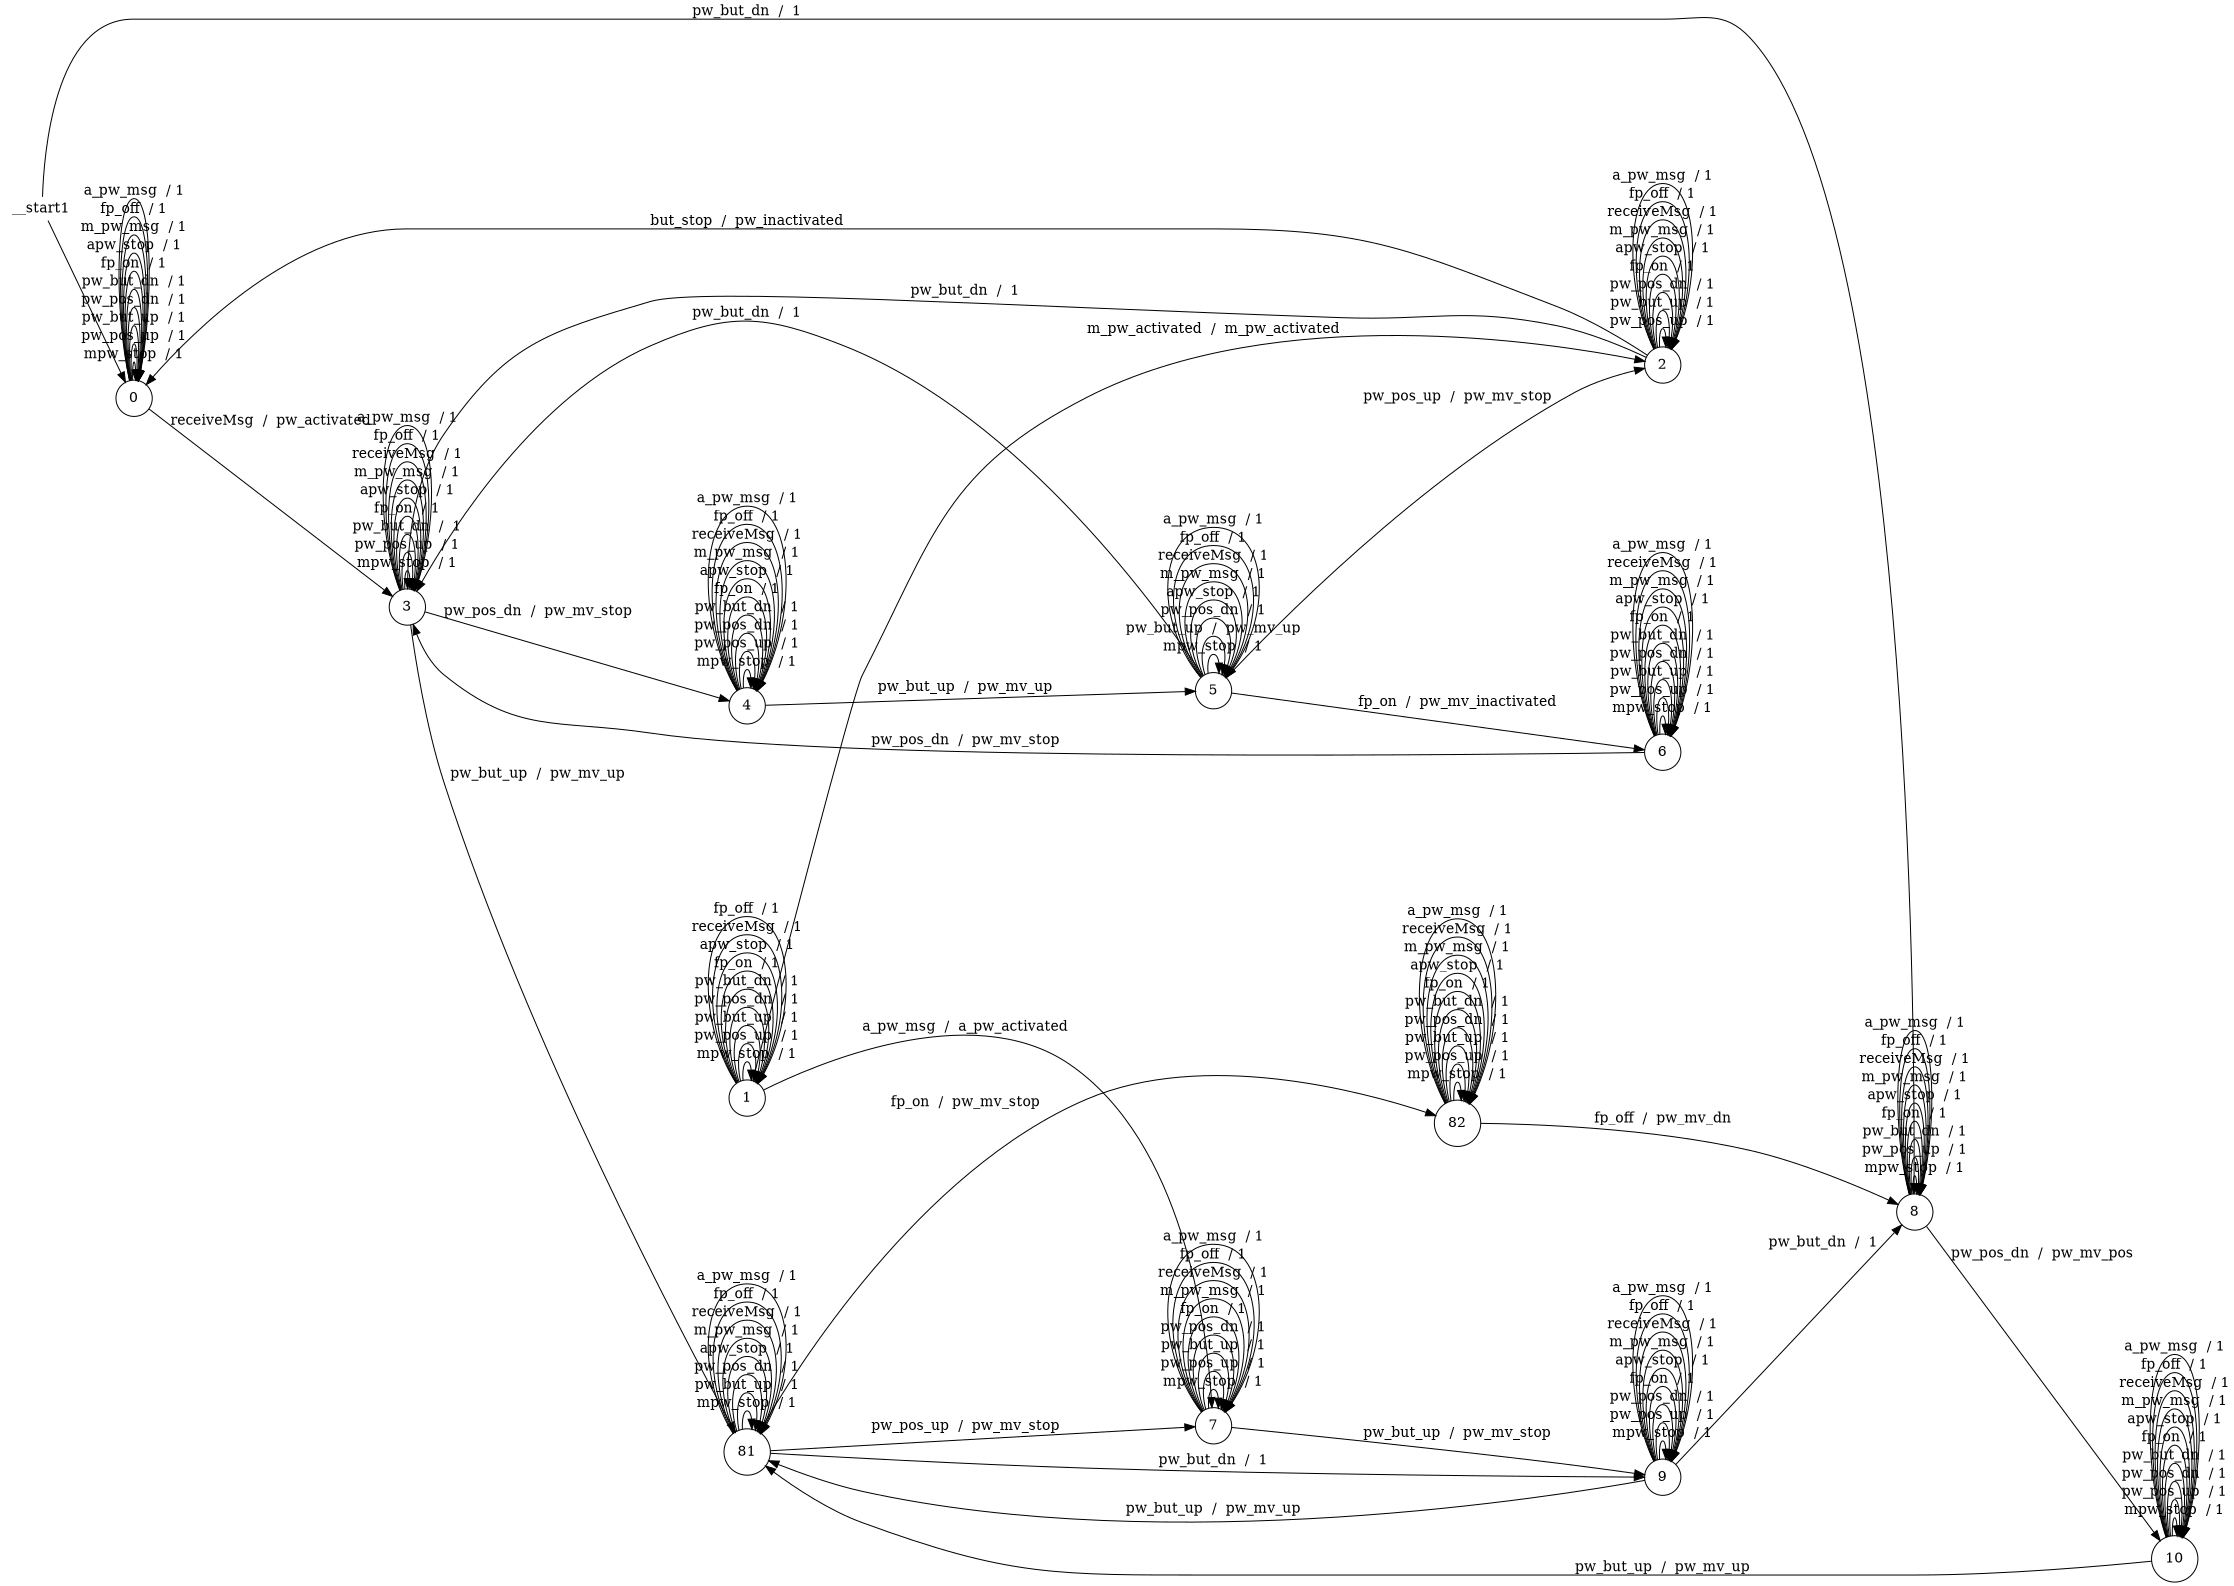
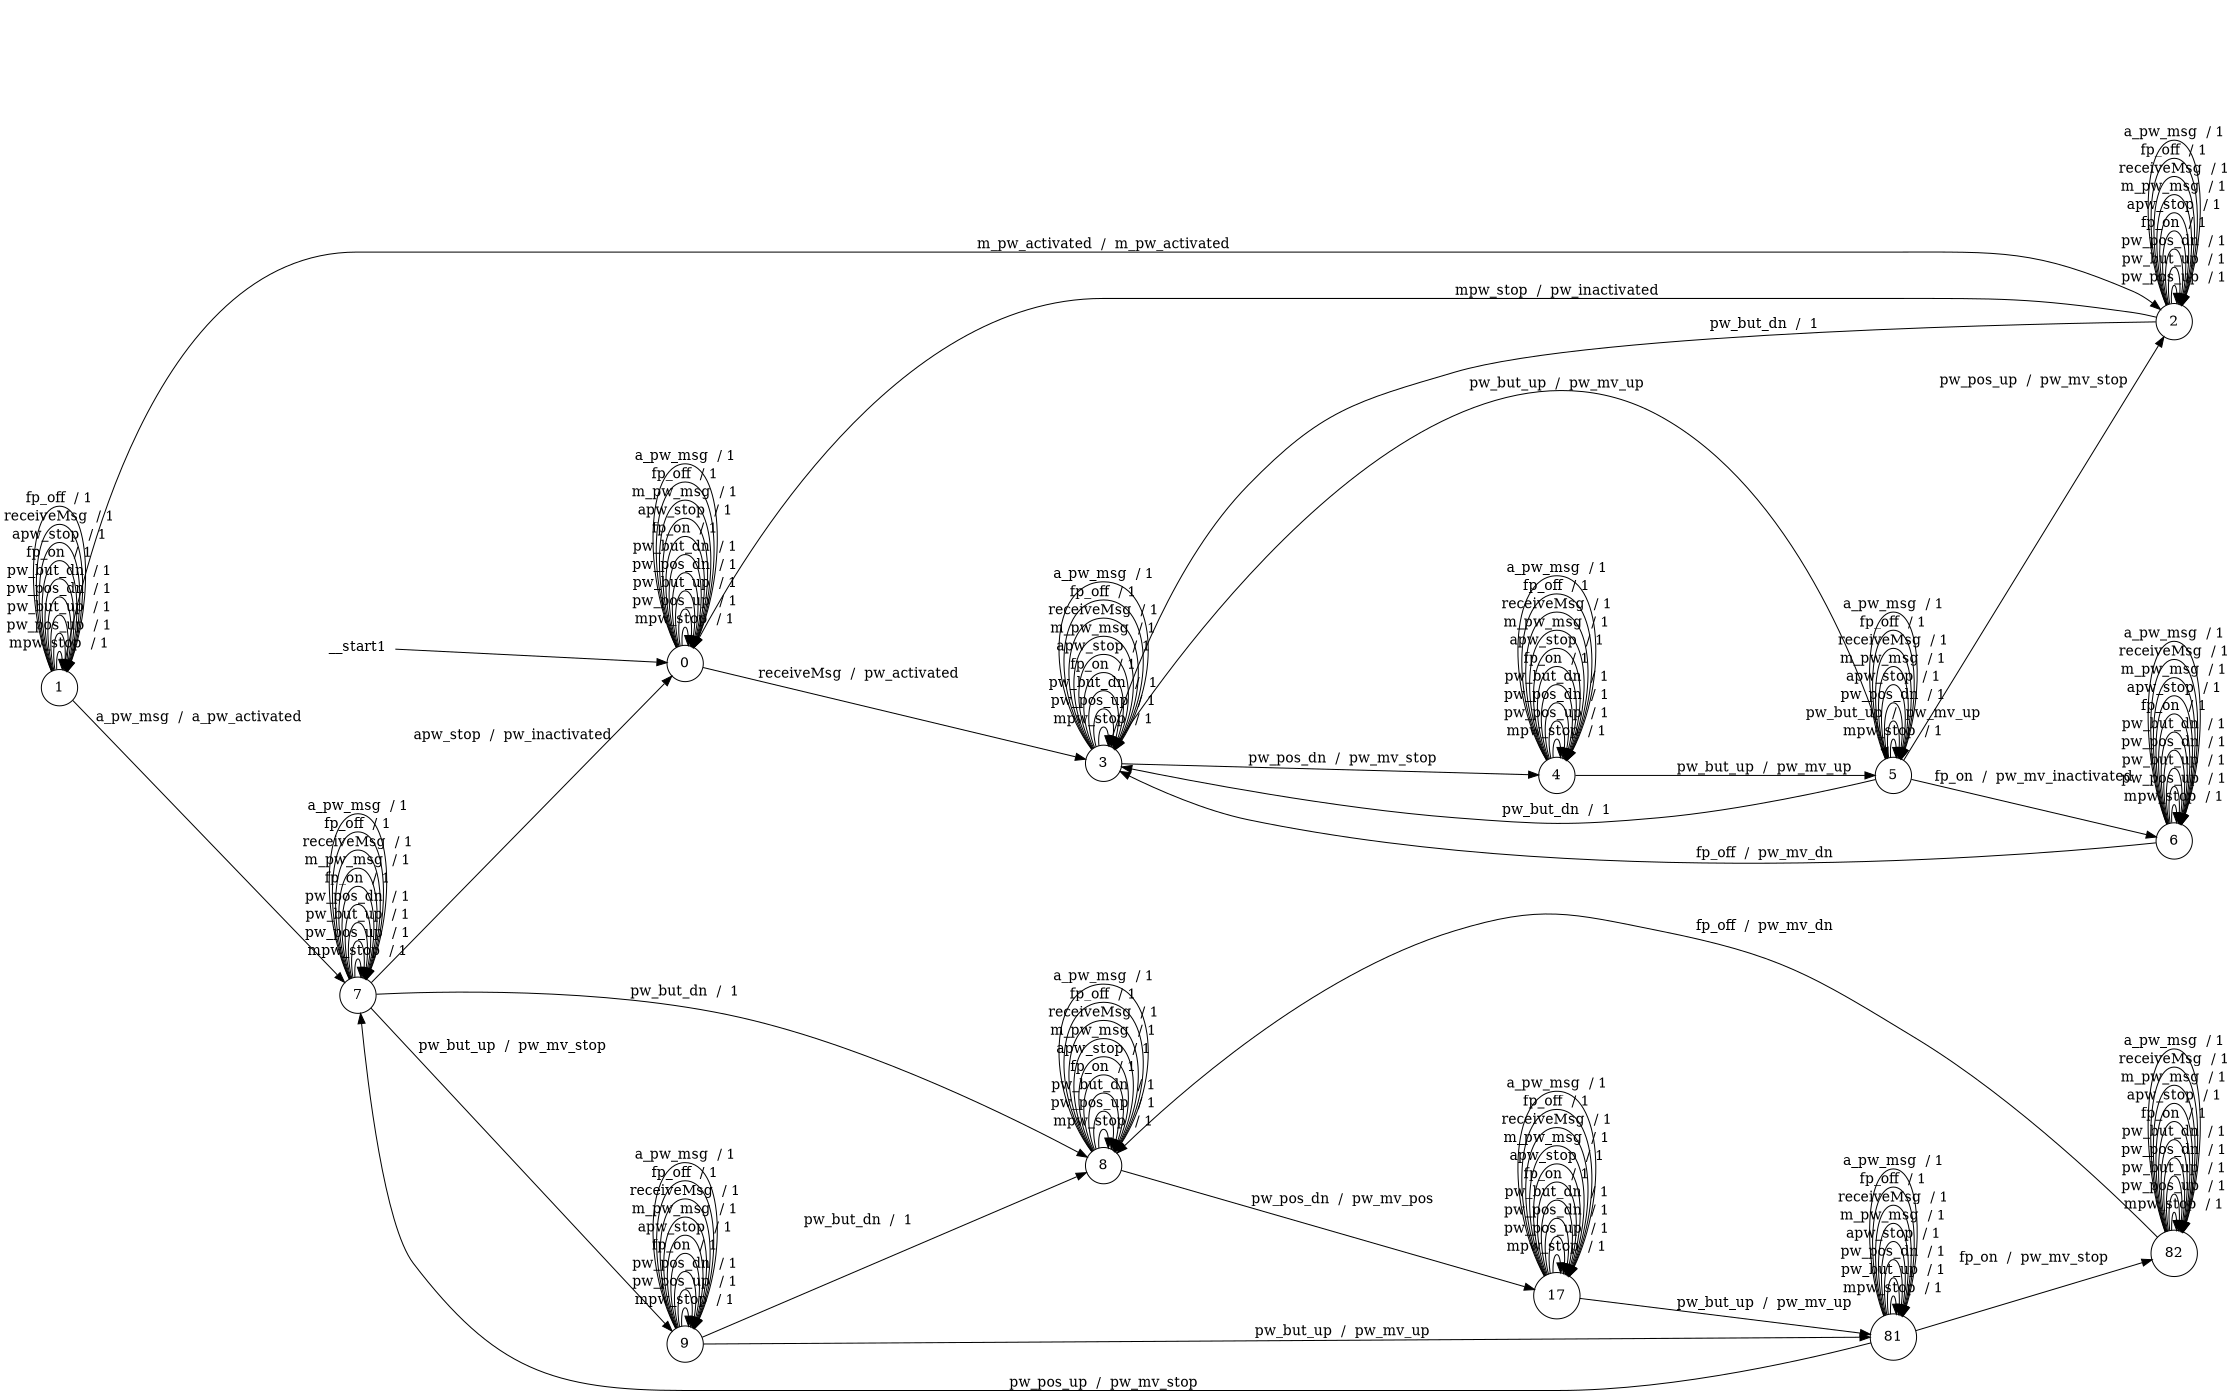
edge "__start1" -> "8": now "7" -> "8"
edge "2" -> "0": label "but_stop  /  pw_inactivated" -> "mpw_stop  /  pw_inactivated"
edge "6" -> "3": label "pw_pos_dn  /  pw_mv_stop" -> "fp_off  /  pw_mv_dn"
edge "7" -> "0": added, label "apw_stop  /  pw_inactivated"
edge "3" -> "81": now "3" -> "5"
edge "81" -> "9": removed, label "pw_but_dn  /  1"
node "10": label "10" -> "17"
